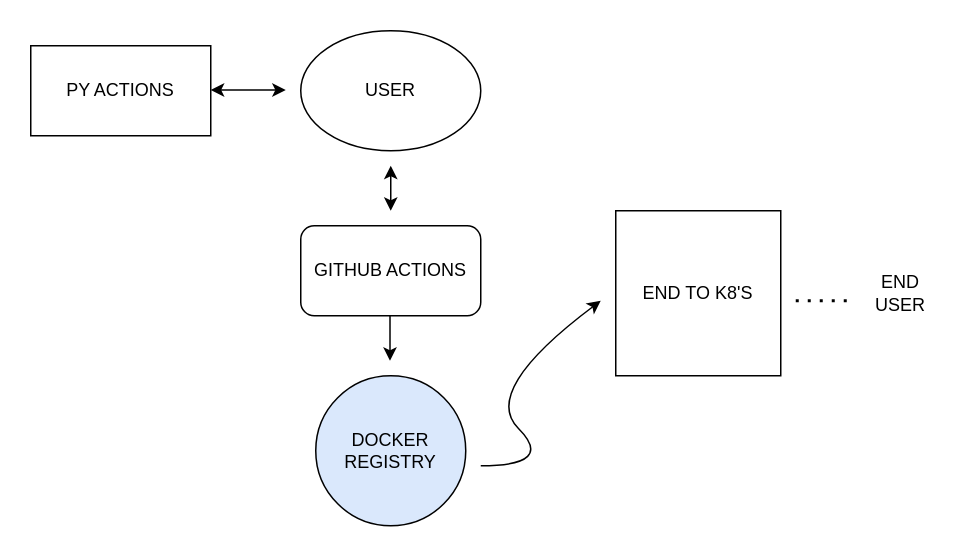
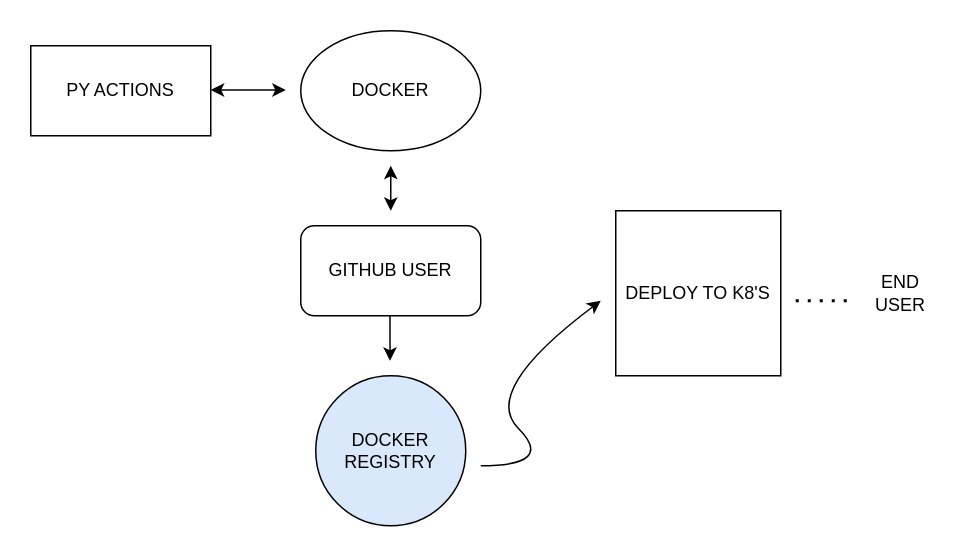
node "USER": label "USER" -> "DOCKER"
node "GITHUB ACTIONS": label "GITHUB ACTIONS" -> "GITHUB USER"
node "END TO K8'S": label "END TO K8'S" -> "DEPLOY TO K8'S"
